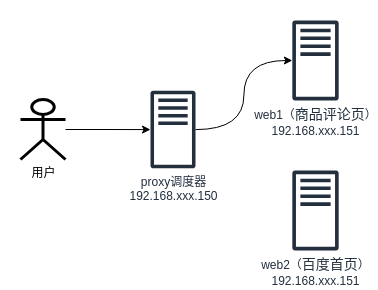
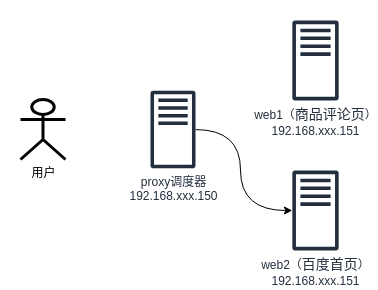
edge "proxy调度器 192.168.xxx.150" -> "web1（商品评论页） 192.168.xxx.151": removed
edge "用户" -> "proxy调度器 192.168.xxx.150": removed
edge "proxy调度器 192.168.xxx.150" -> "web2（百度首页） 192.168.xxx.151": added
